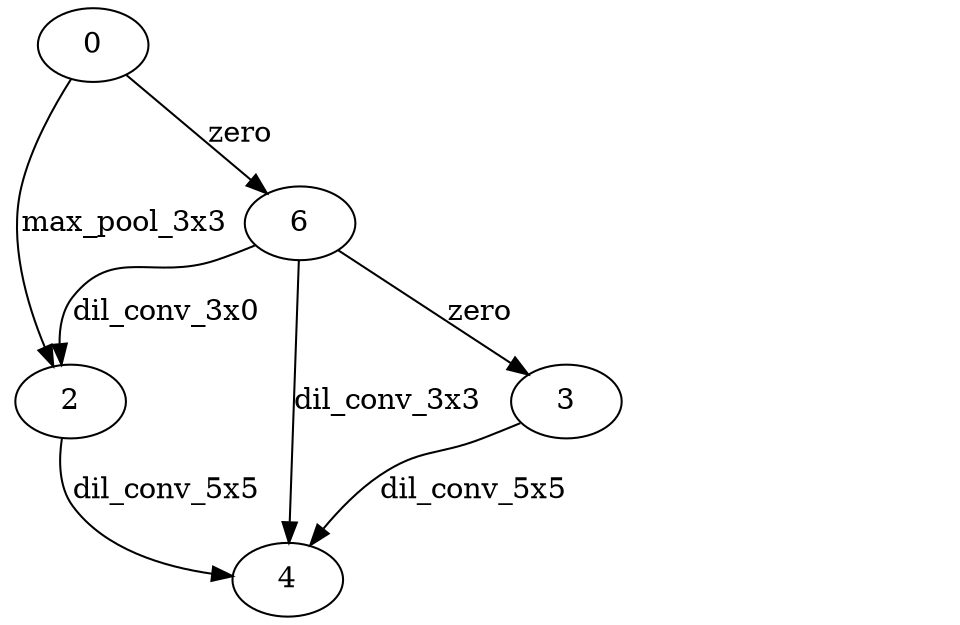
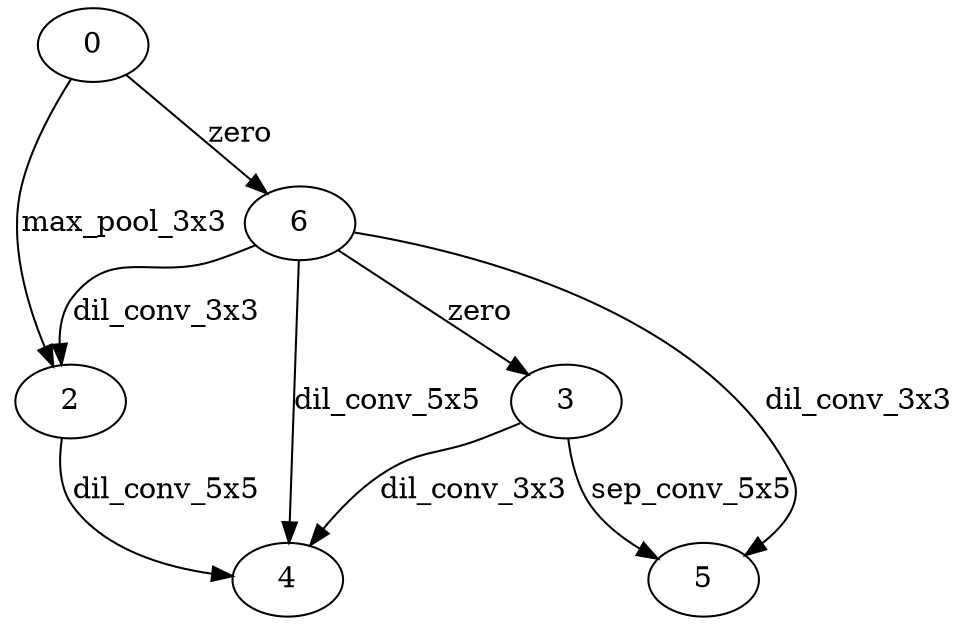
edge "6" -> "2": label "dil_conv_3x0" -> "dil_conv_3x3"
edge "6" -> "4": label "dil_conv_3x3" -> "dil_conv_5x5"
edge "3" -> "4": label "dil_conv_5x5" -> "dil_conv_3x3"
node "5": added
